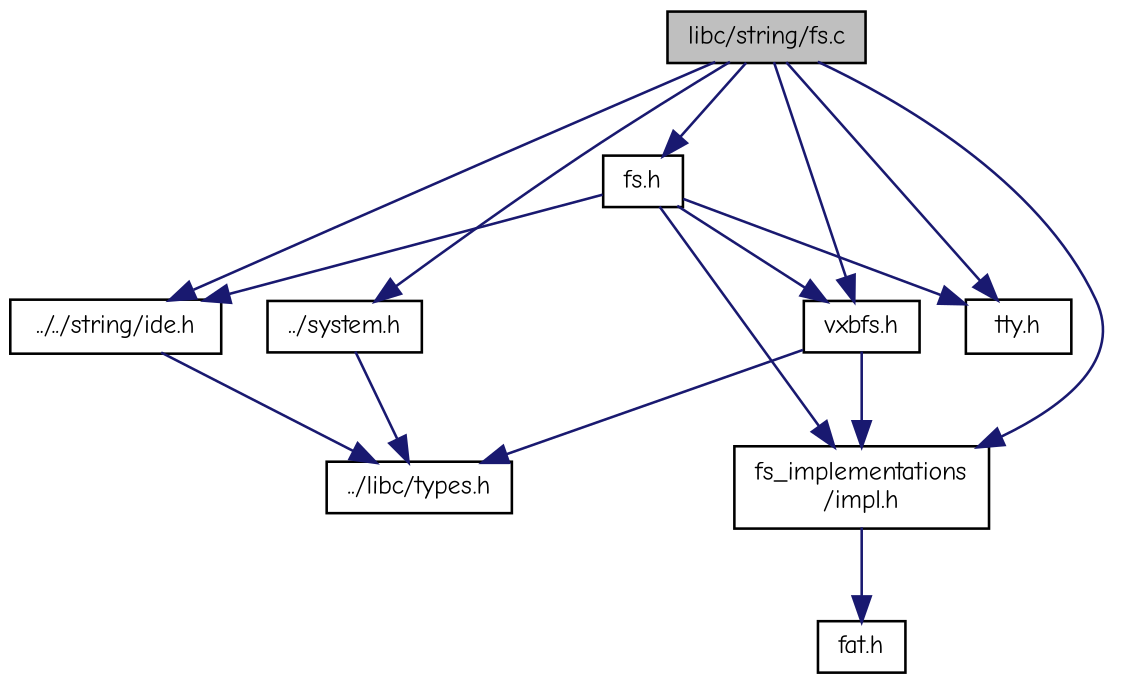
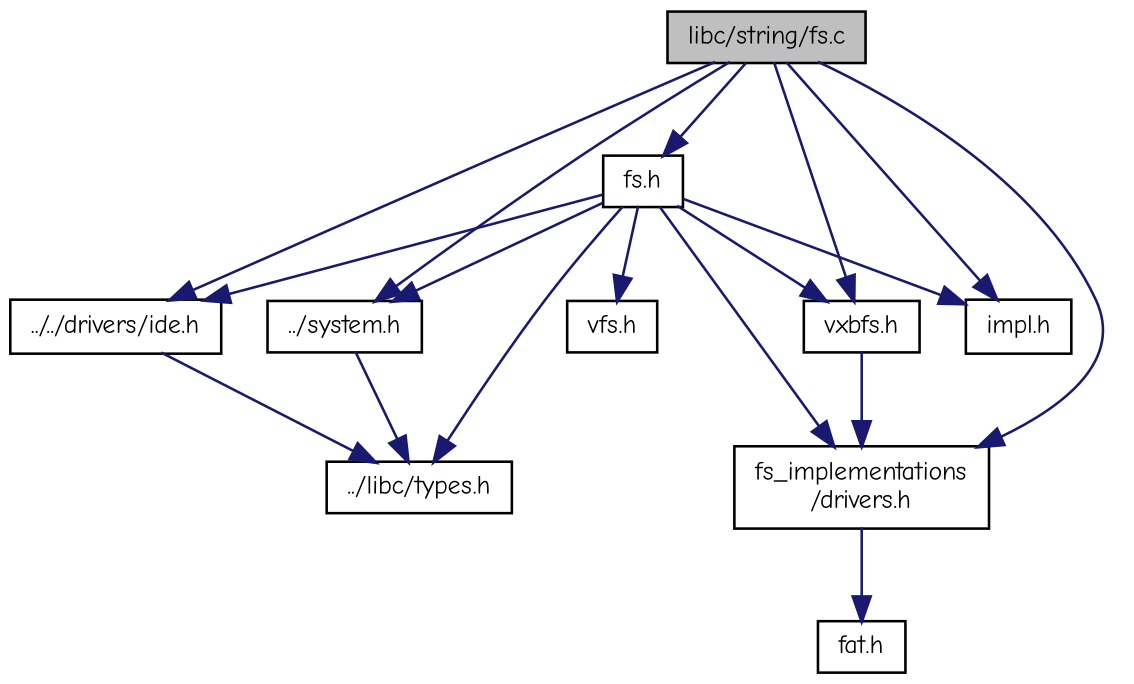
edge "fs.h" -> "../system.h": added
node "../../string/ide.h": label "../../string/ide.h" -> "../../drivers/ide.h"
node "vfs.h": added
node "tty.h": label "tty.h" -> "impl.h"
edge "vxbfs.h" -> "../libc/types.h": now "fs.h" -> "../libc/types.h"
node "fs_implementations /impl.h": label "fs_implementations /impl.h" -> "fs_implementations /drivers.h"
